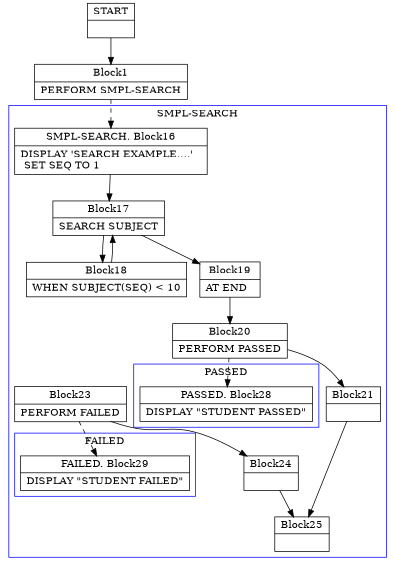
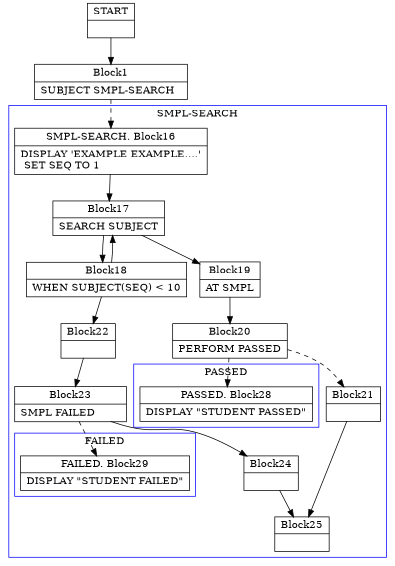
node "Block1": text "PERFORM SMPL-SEARCH" -> "SUBJECT SMPL-SEARCH"
node "SMPL-SEARCH. Block16": text "DISPLAY 'SEARCH EXAMPLE....'" -> "DISPLAY 'EXAMPLE EXAMPLE....'"
node "Block19": text "AT END" -> "AT SMPL"
node "Block22": added
edge "Block20" -> "Block21": style solid -> dashed
node "Block23": text "PERFORM FAILED" -> "SMPL FAILED"
